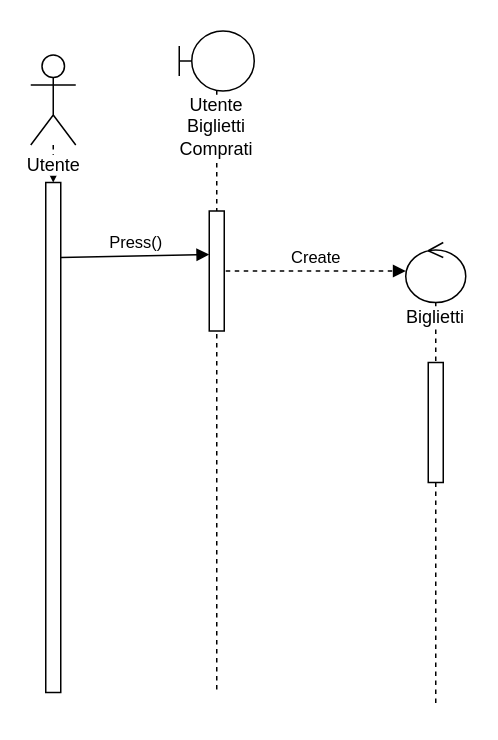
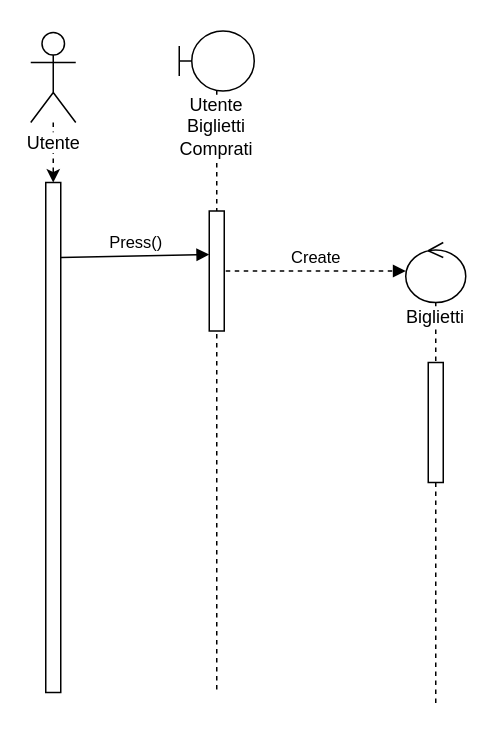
node "Utente": moved (53, 100) -> (53, 77)
